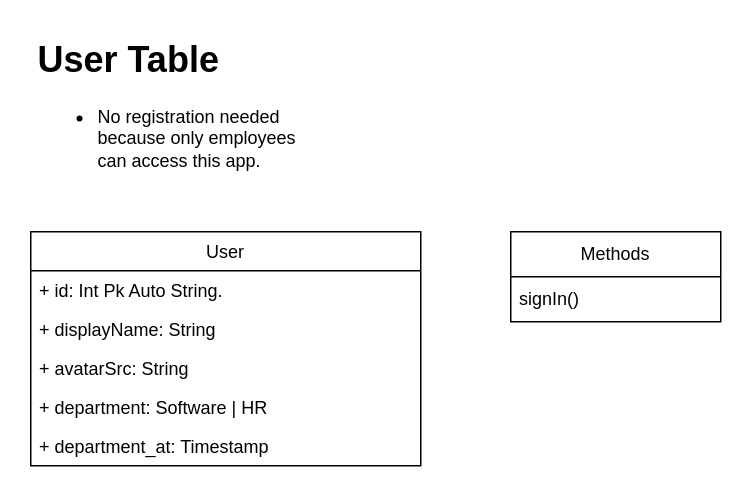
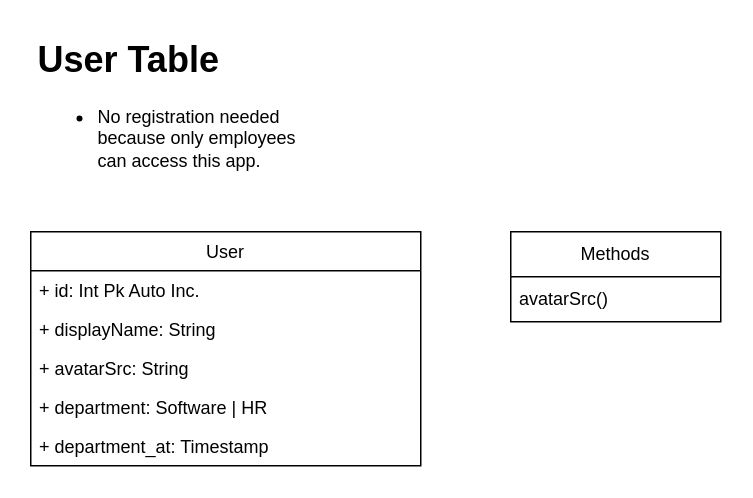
node "+ id: Int Pk Auto String.": label "+ id: Int Pk Auto String." -> "+ id: Int Pk Auto Inc."
node "signIn()": label "signIn()" -> "avatarSrc()"
